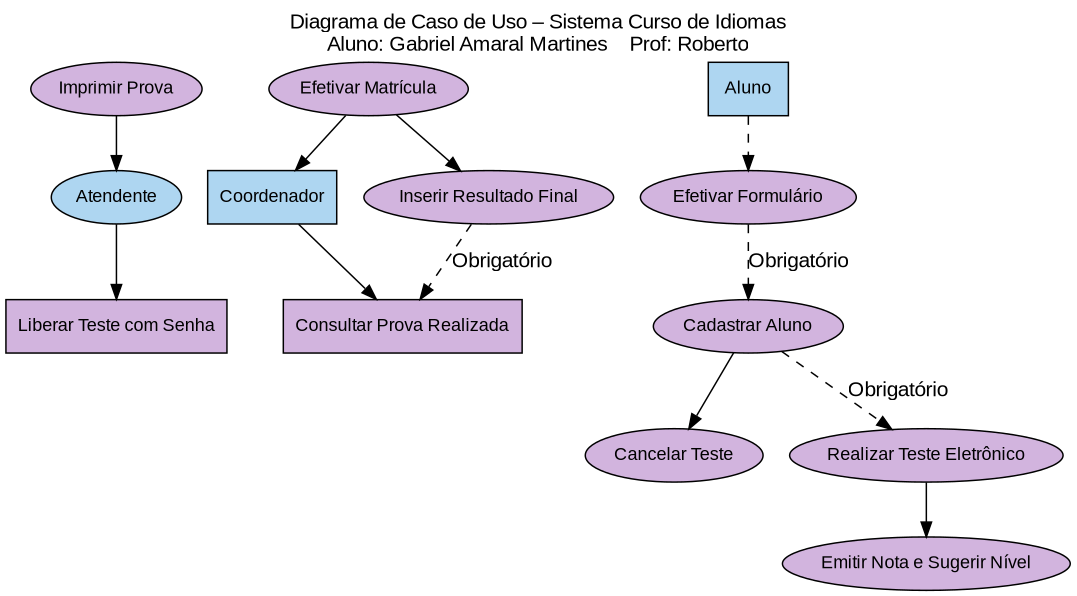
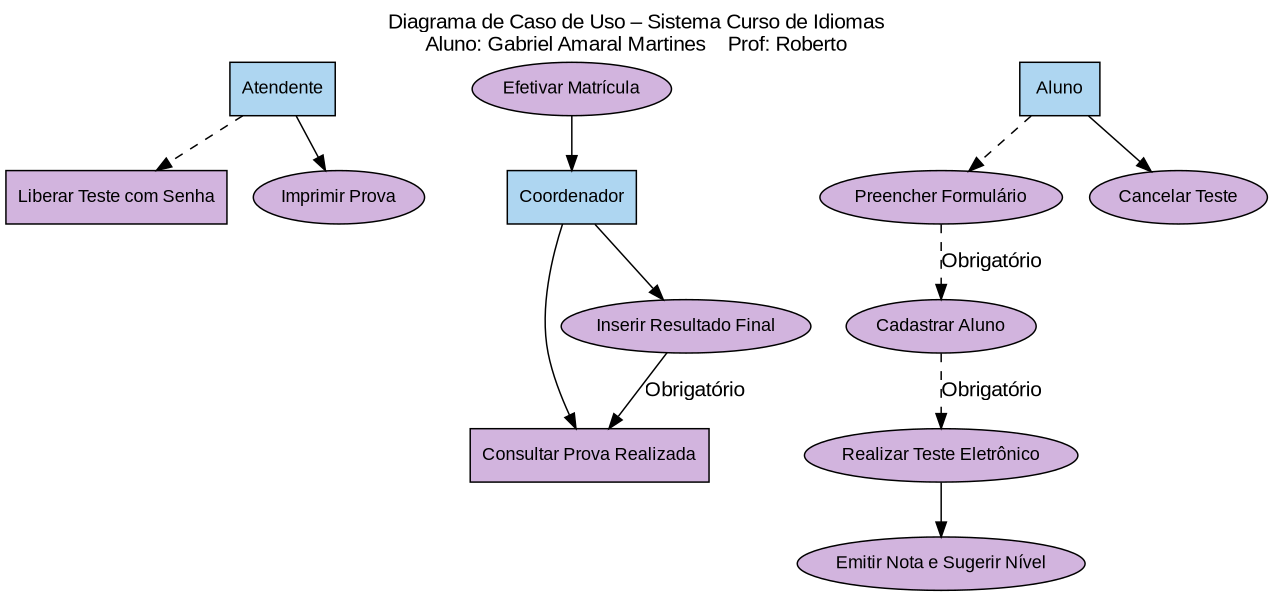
edge "Imprimir Prova" -> "Atendente": reversed
edge "Efetivar Matrícula" -> "Inserir Resultado Final": now "Coordenador" -> "Inserir Resultado Final"
node "Atendente": shape ellipse -> box
node "Efetivar Formulário": label "Efetivar Formulário" -> "Preencher Formulário"
edge "Atendente" -> "Liberar Teste com Senha": style solid -> dashed
edge "Inserir Resultado Final" -> "Consultar Prova Realizada": style dashed -> solid
edge "Cadastrar Aluno" -> "Cancelar Teste": now "Aluno" -> "Cancelar Teste"
